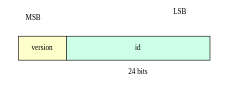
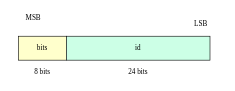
node "LSB": moved (180, 12) -> (201, 24)
node "version": label "version" -> "bits"
node "8 bits": added
